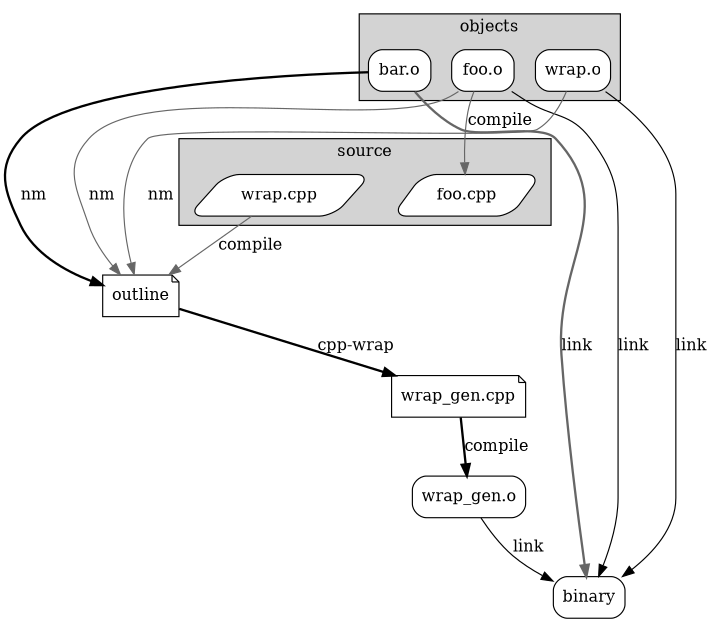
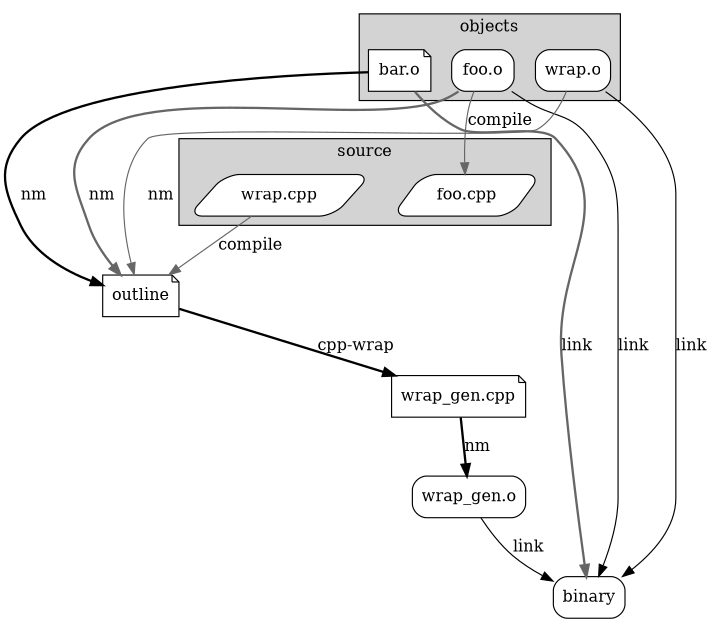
node "bar.o": shape box -> note
edge "foo.o" -> "outline": style solid -> bold
edge "wrap_gen.cpp" -> "wrap_gen.o": label "compile" -> "nm"
